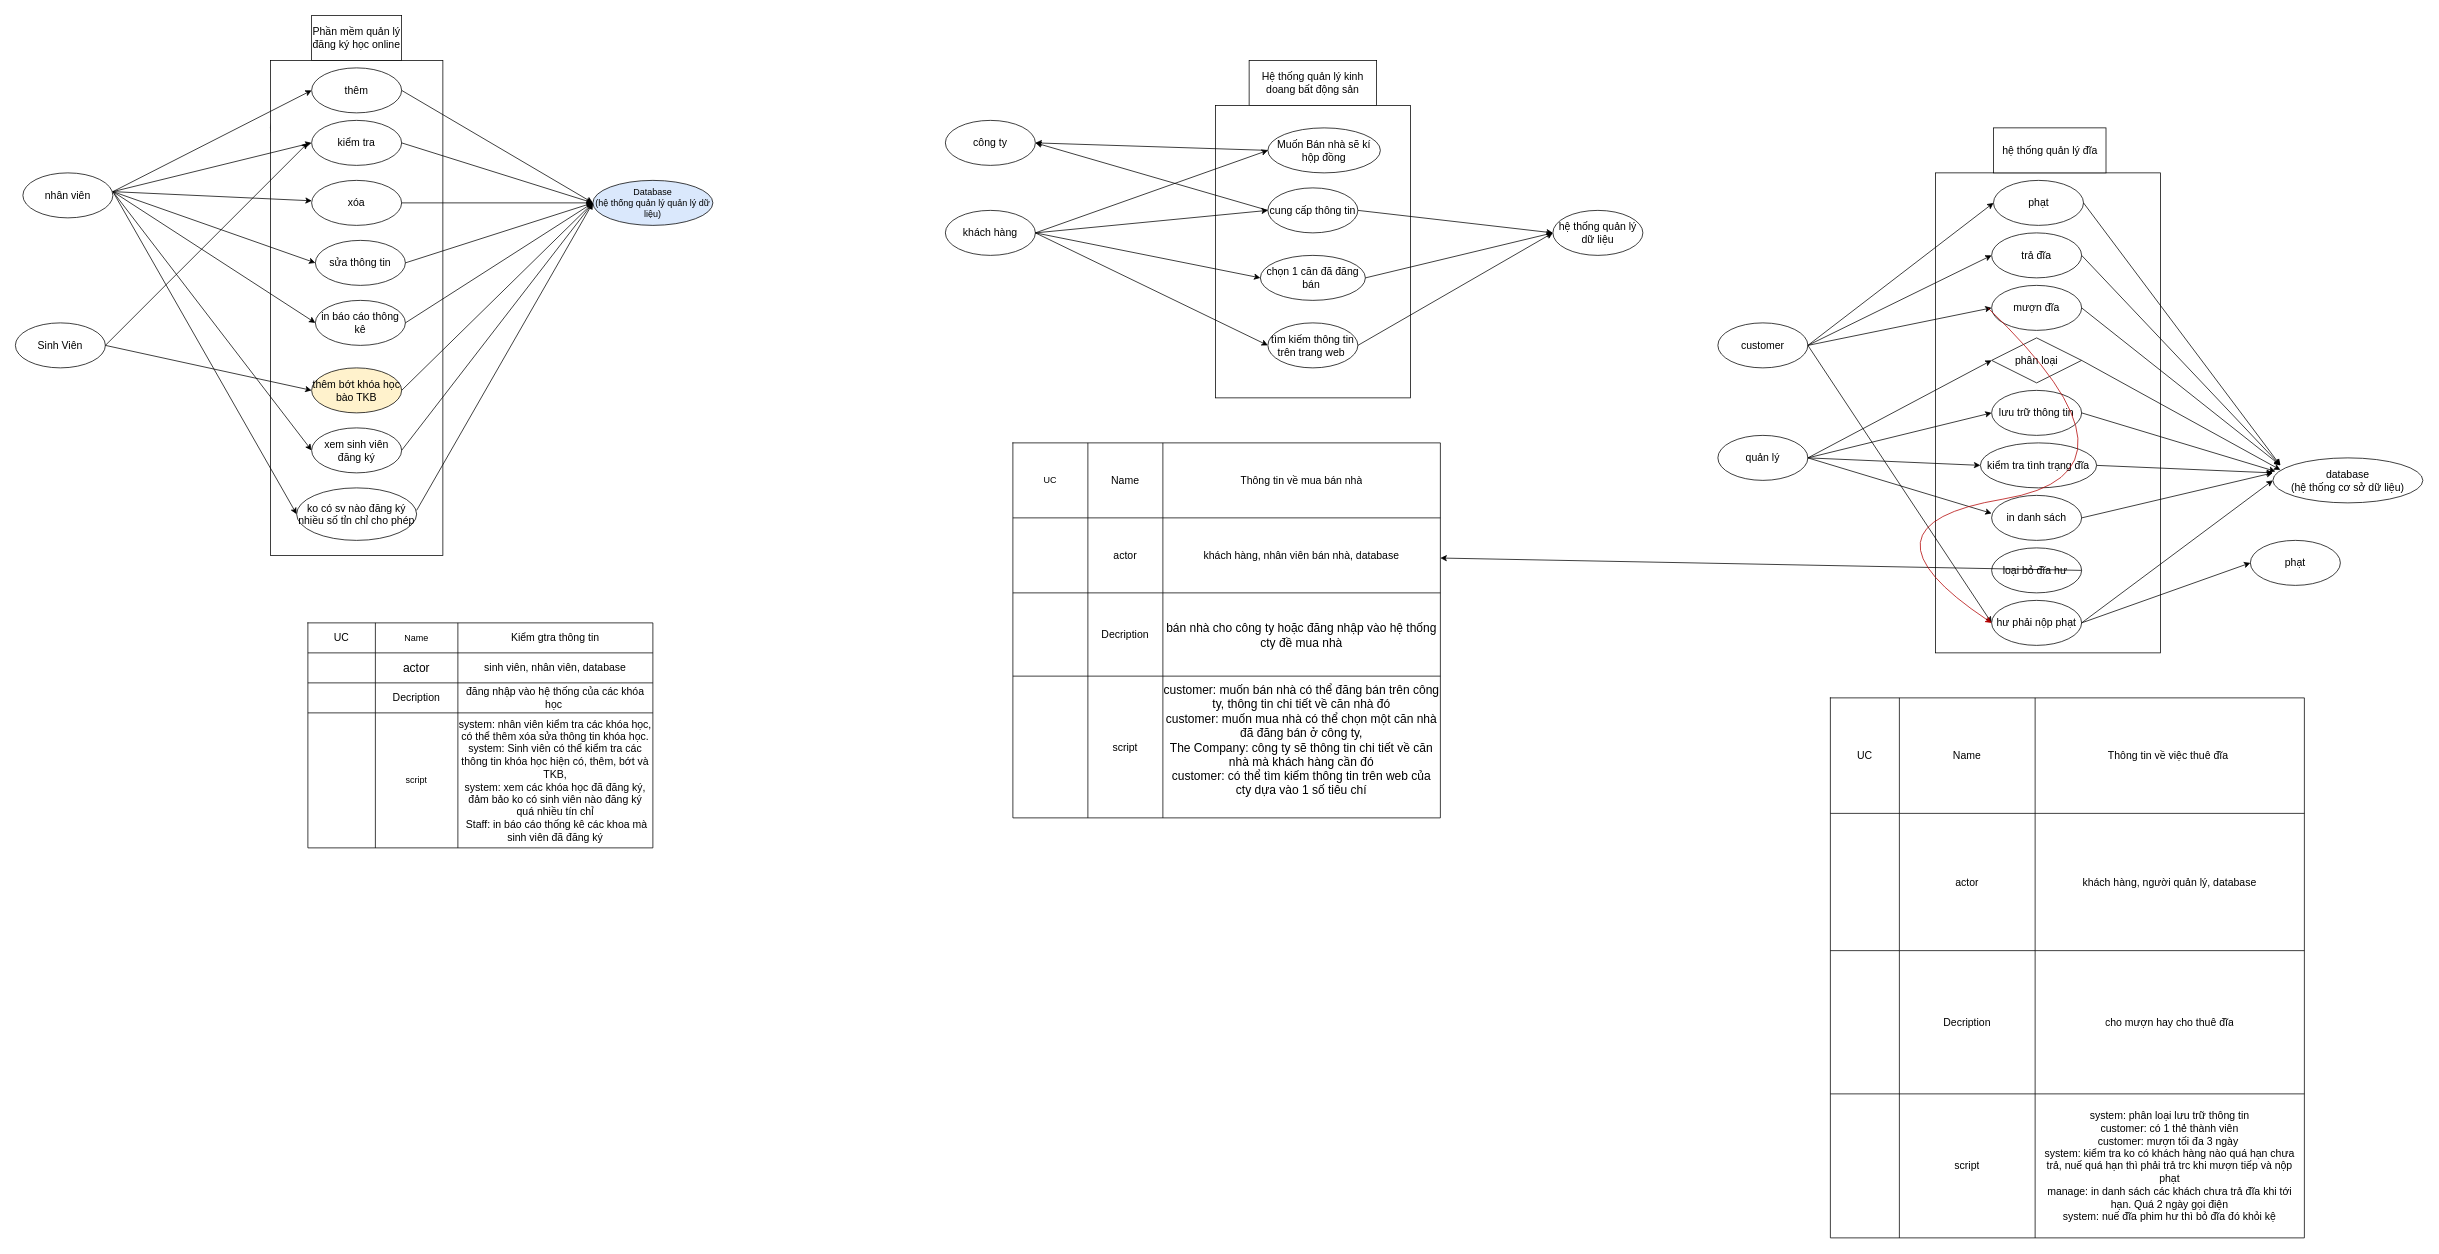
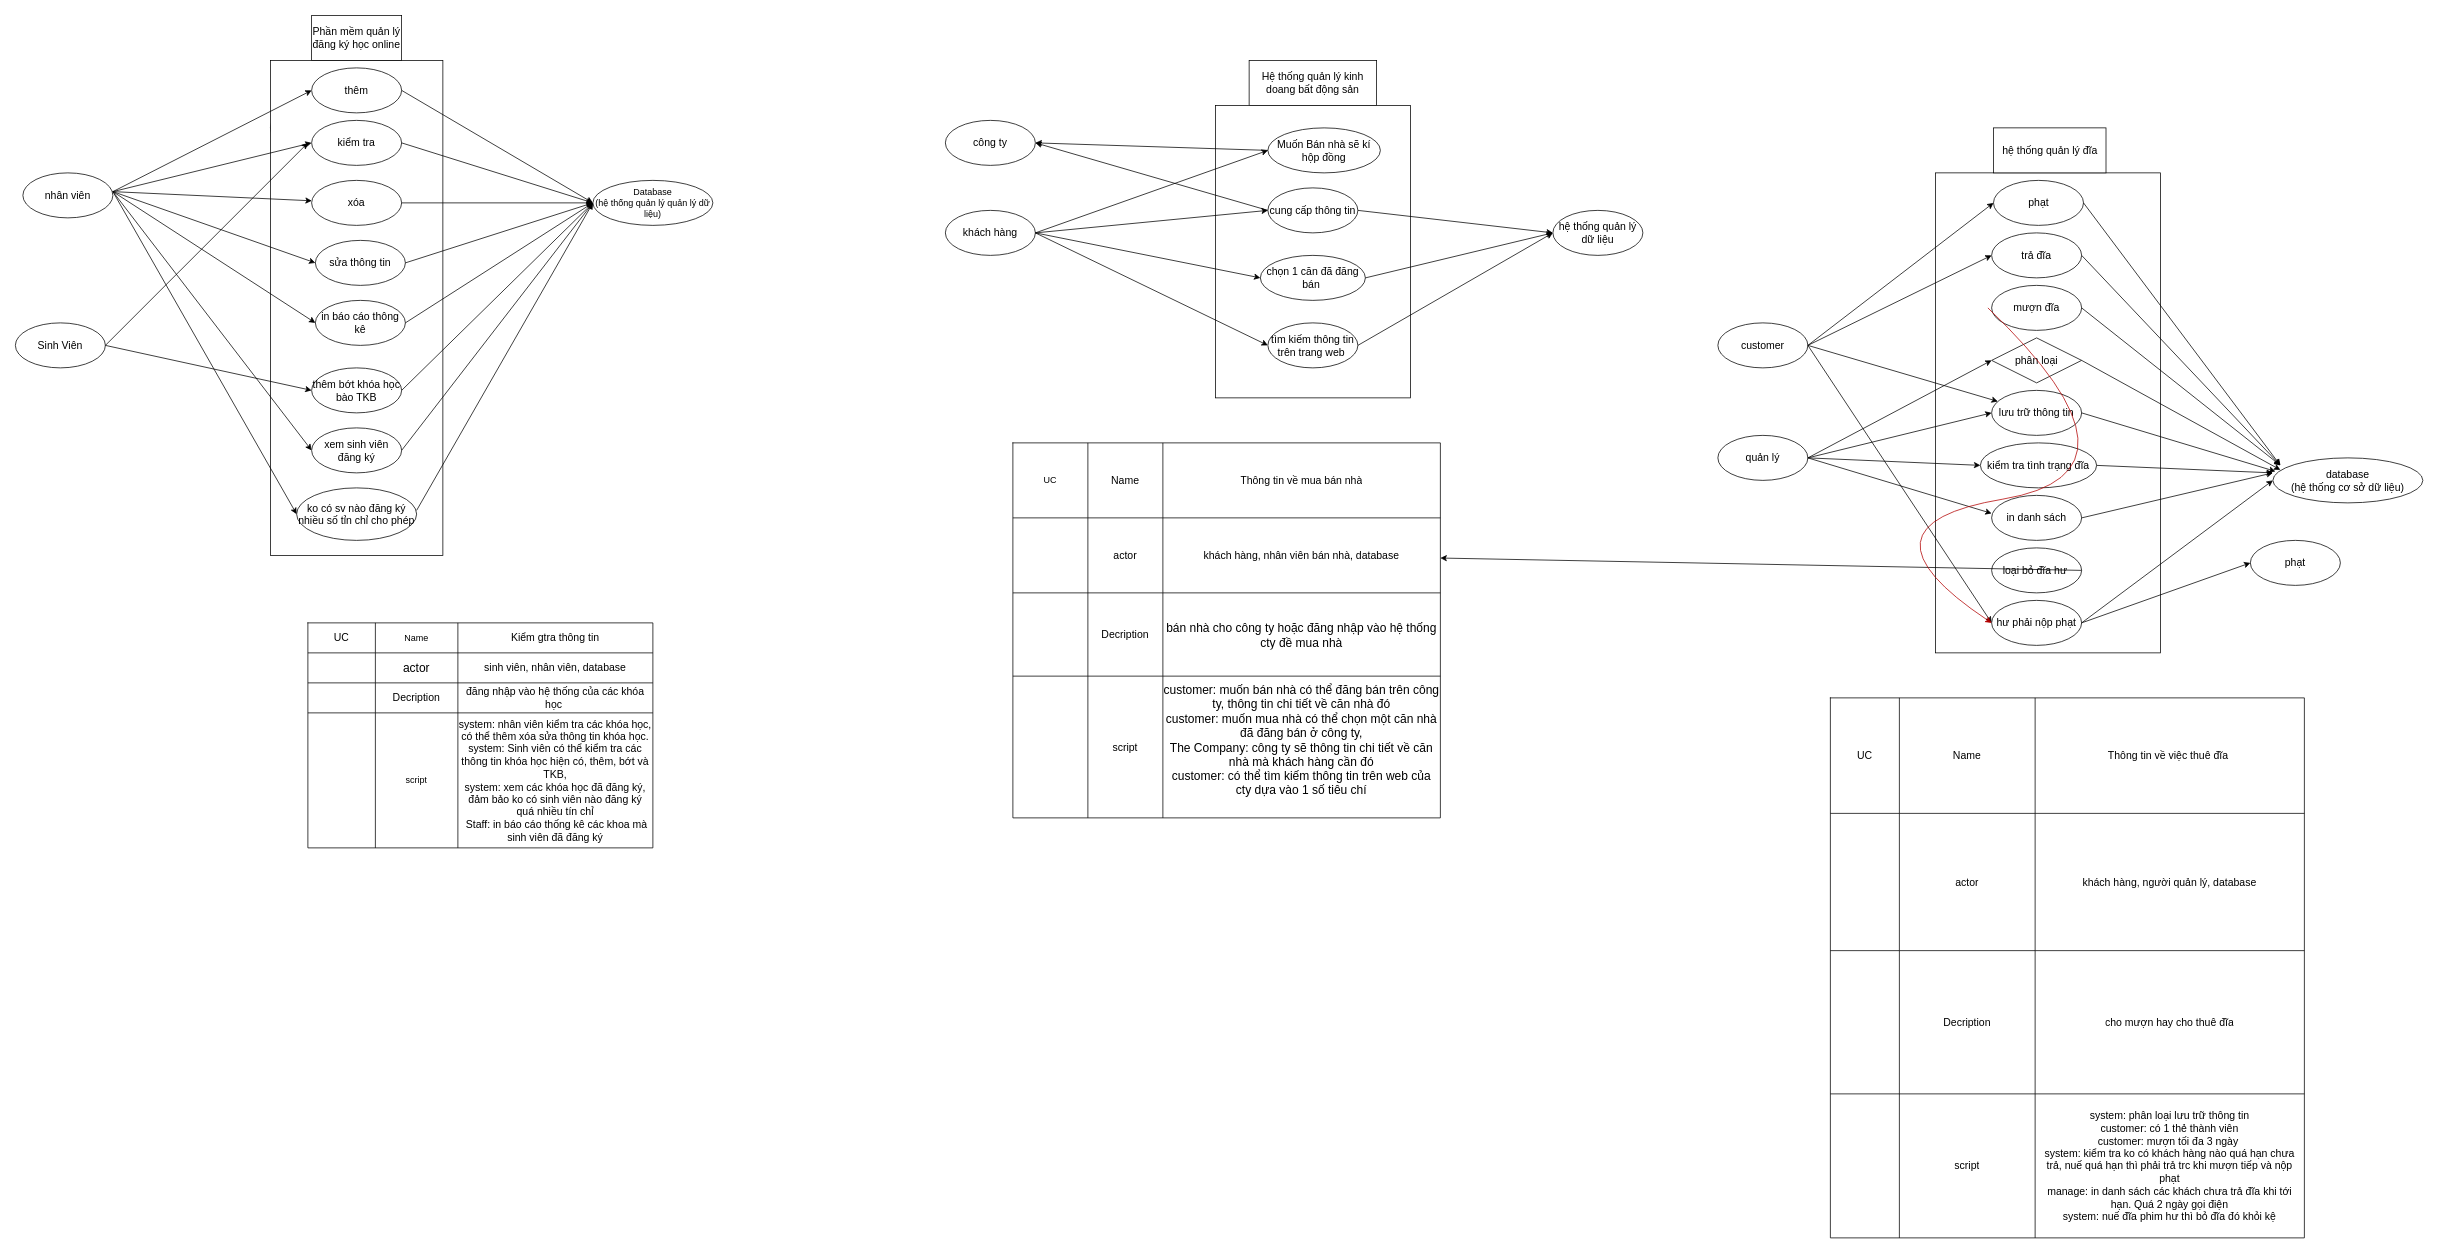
node "Database (hệ thống quản lý quản lý dữ liệu)": fillcolor #dae8fc -> #ffffff
edge "customer" -> "mượn đĩa": now "customer" -> "lưu trữ thông tin"
node "thêm bớt khóa học bào TKB": fillcolor #fff2cc -> #ffffff
